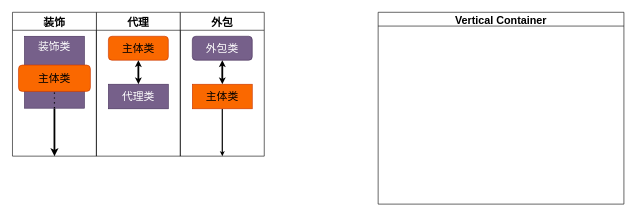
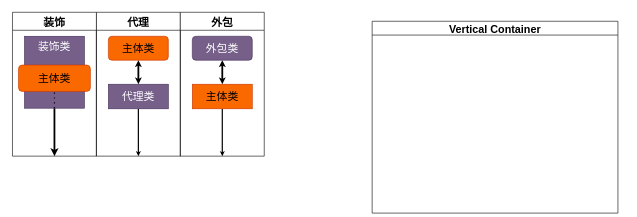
node "Vertical Container": moved (501, 108) -> (495, 117)
edge "代理类" -> "代理": added
